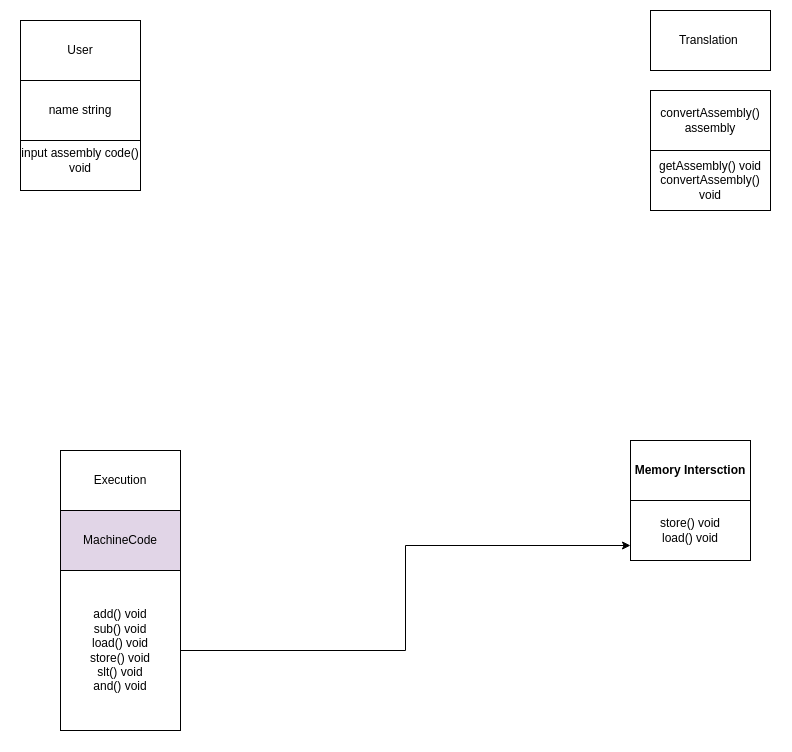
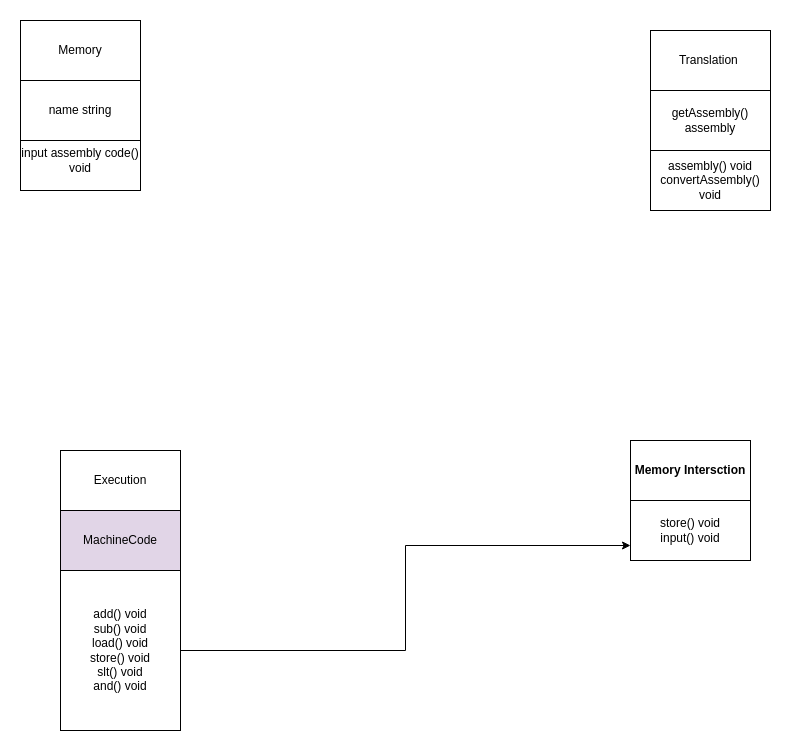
node "Translation": moved (711, 41) -> (711, 61)
node "User": label "User" -> "Memory"
node "convertAssembly() assembly": label "convertAssembly() assembly" -> "getAssembly() assembly"
node "getAssembly() void convertAssembly() void": label "getAssembly() void convertAssembly() void" -> "assembly() void convertAssembly() void"
node "store() void load() void": label "store() void load() void" -> "store() void input() void"
